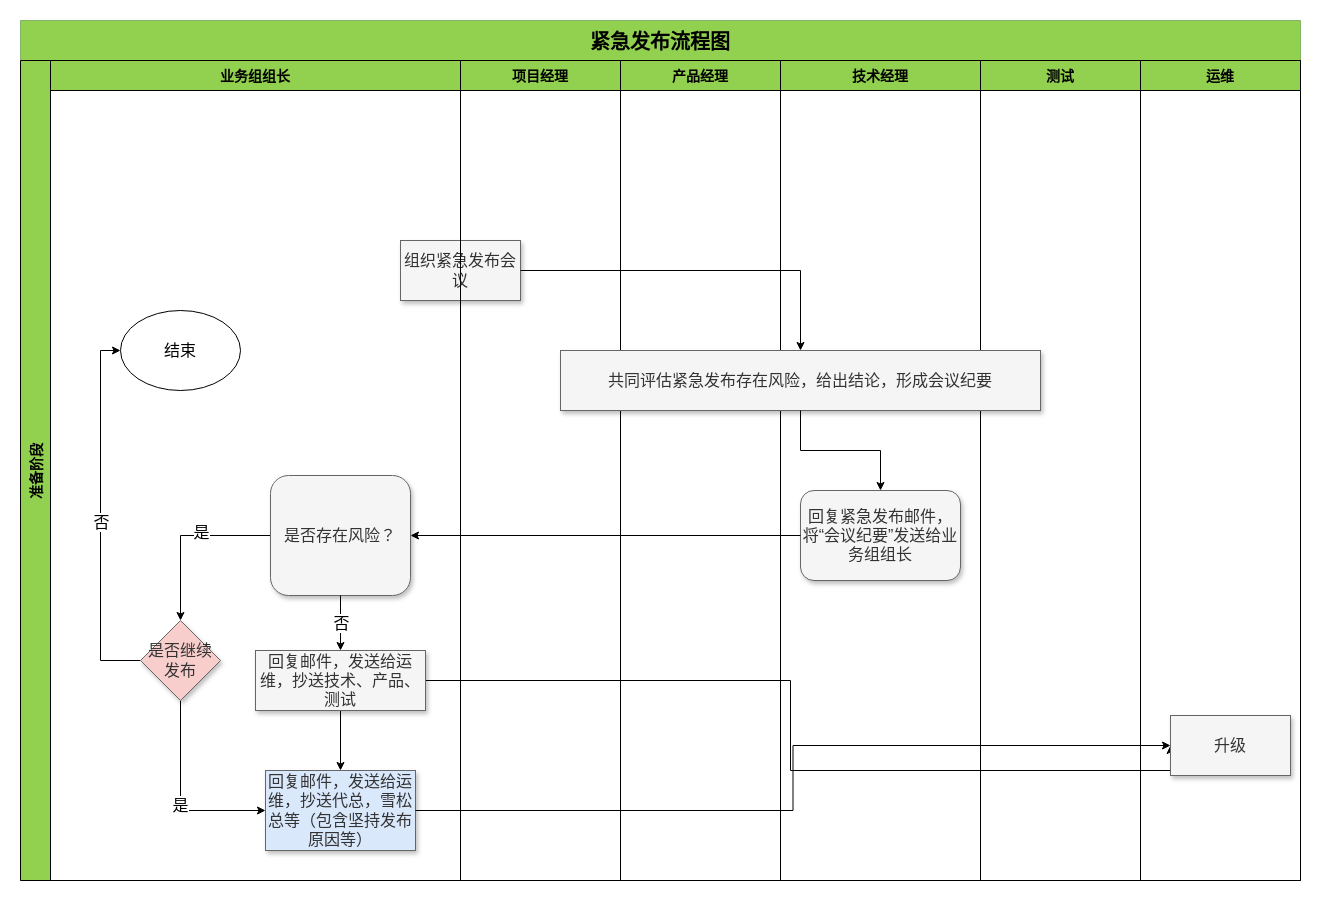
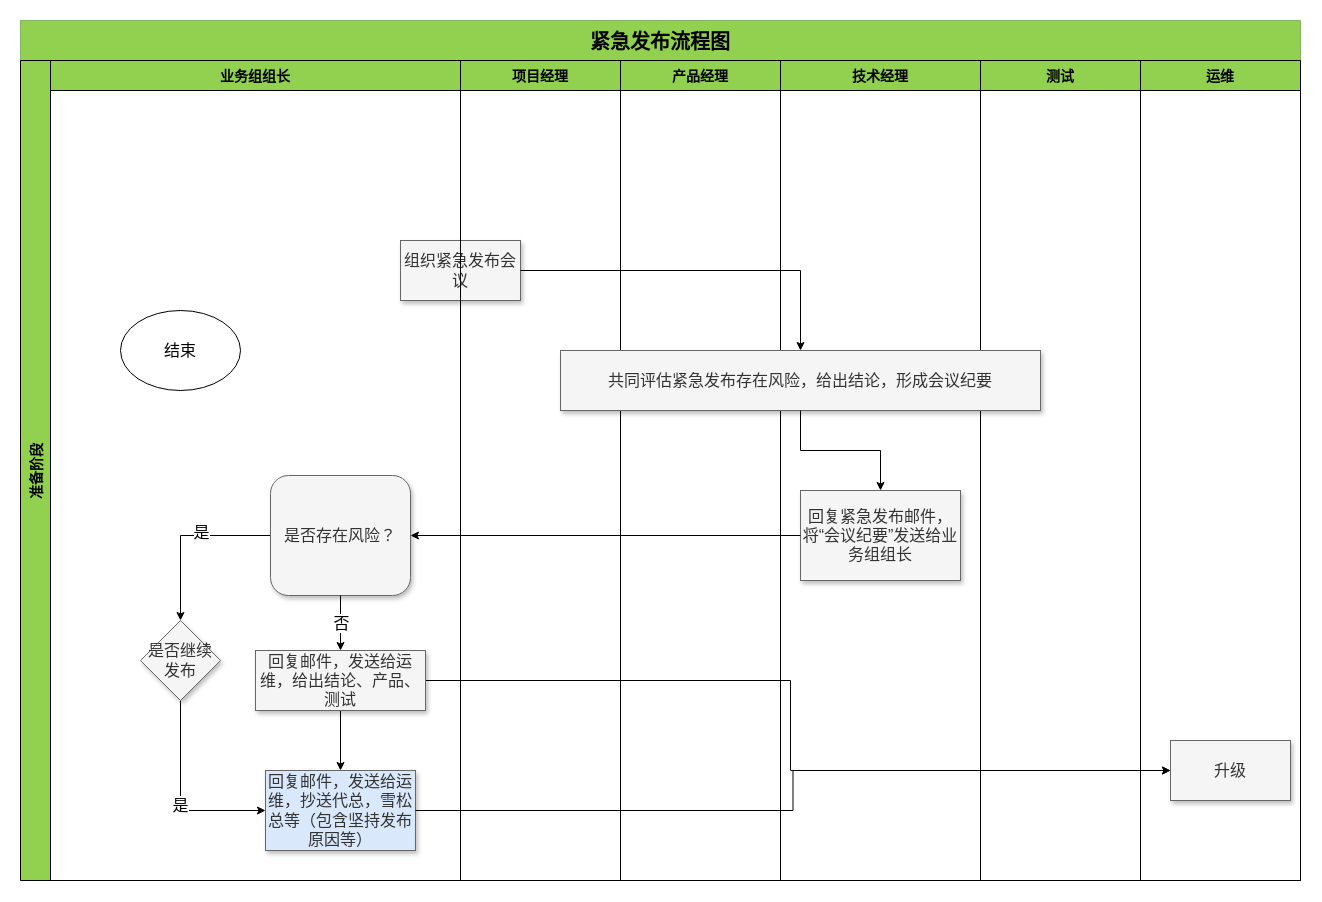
edge "是否继续发布" -> "结束": removed, label "否"
node "回复紧急发布邮件，将“会议纪要”发送给业务组组长": shape rounded rectangle -> rectangle
node "是否继续发布": fillcolor #f8cecc -> #f5f5f5
node "回复邮件，发送给运维，抄送技术、产品、测试": label "回复邮件，发送给运维，抄送技术、产品、测试" -> "回复邮件，发送给运维，给出结论、产品、测试"
node "升级": moved (1231, 746) -> (1231, 771)
